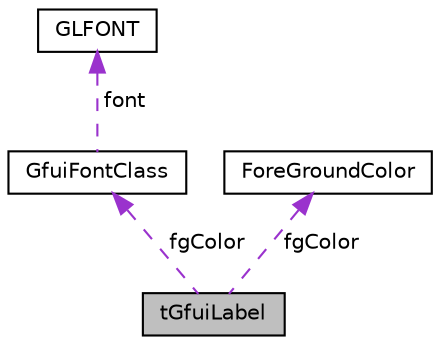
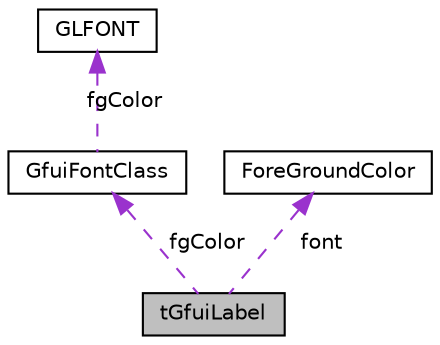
edge "GfuiFontClass" -> "GLFONT": label " font" -> " fgColor"
edge "tGfuiLabel" -> "ForeGroundColor": label " fgColor" -> " font"
